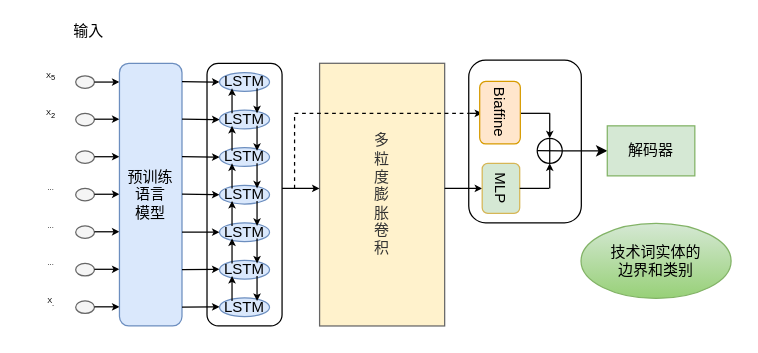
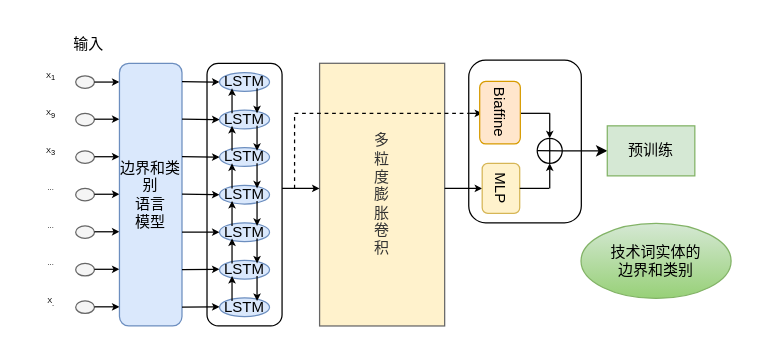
node "输入": moved (88, 32) -> (88, 44)
node "X5": label "X5" -> "X1"
node "X2": label "X2" -> "X9"
node "解码器": label "解码器" -> "预训练"
node "X3": added
node "MLP": fillcolor #d5e8d4 -> #fff2cc
node "预训练 语言 模型": label "预训练 语言 模型" -> "边界和类别 语言 模型"
